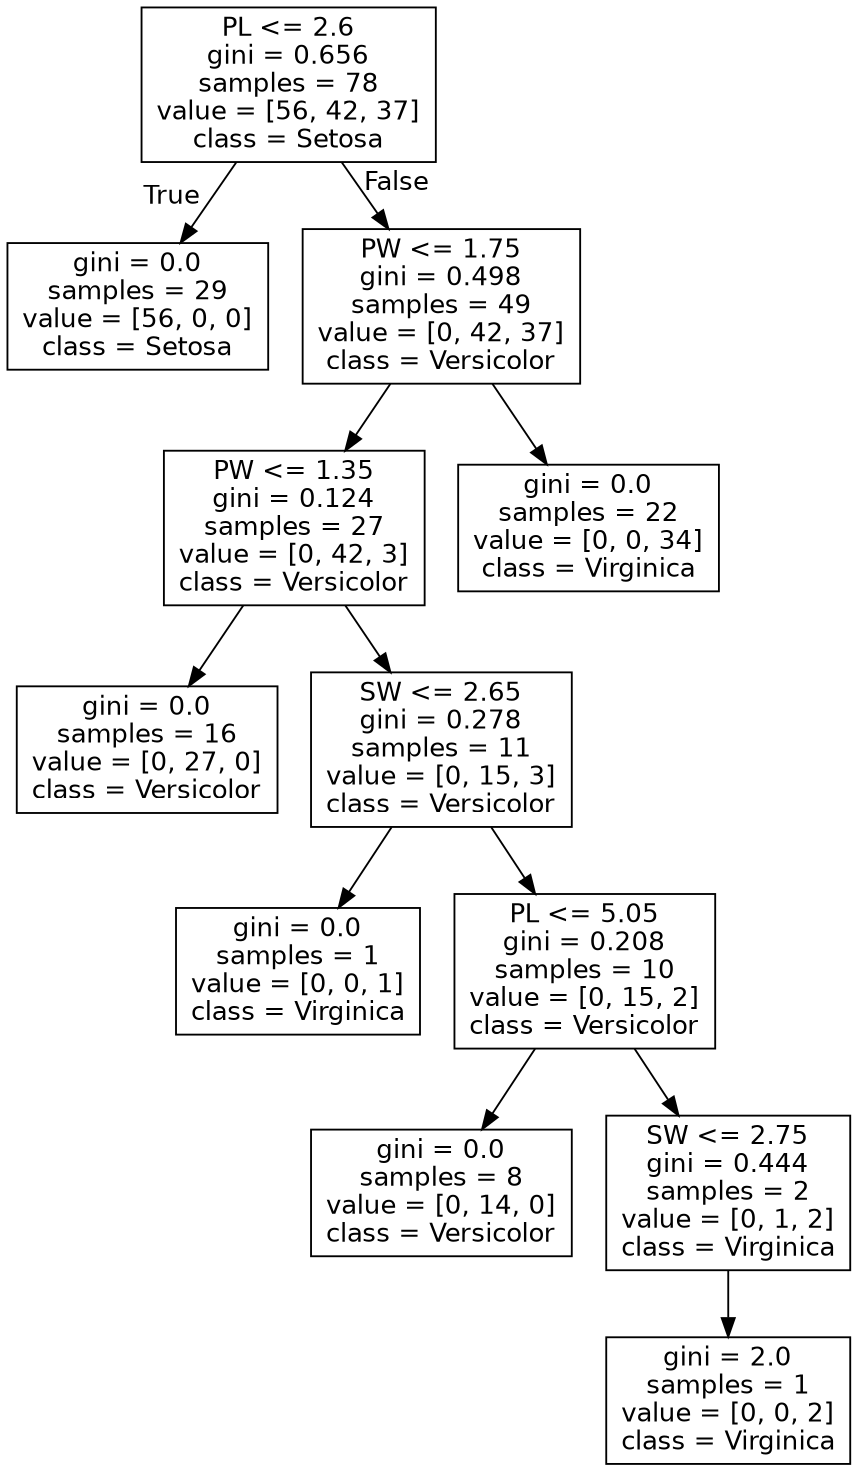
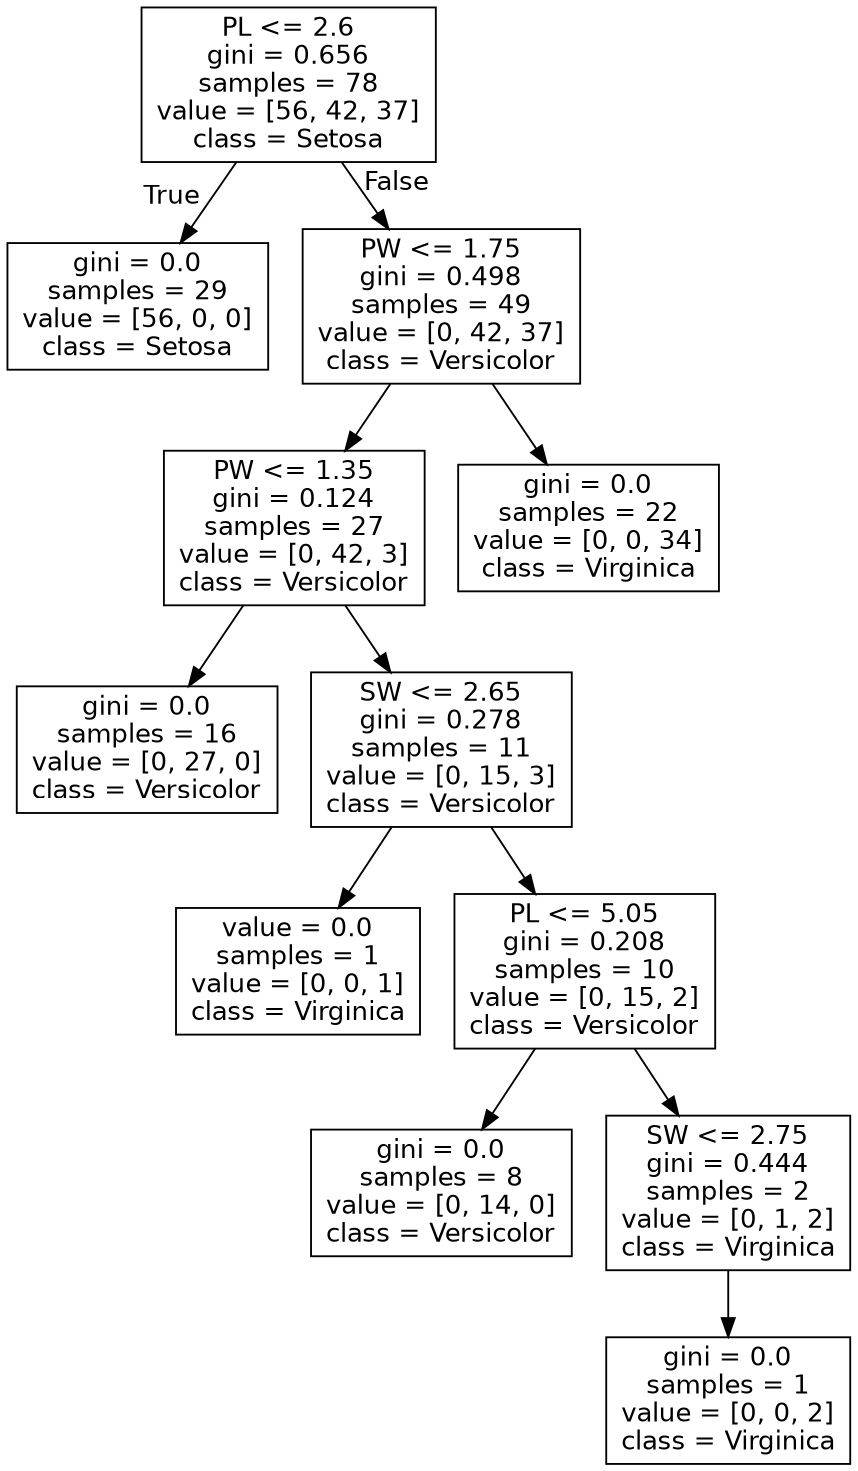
node "gini = 0.0 samples = 1 value = [0, 0, 1] class = Virginica": label "gini = 0.0 samples = 1 value = [0, 0, 1] class = Virginica" -> "value = 0.0 samples = 1 value = [0, 0, 1] class = Virginica"
node "gini = 2.0 samples = 1 value = [0, 0, 2] class = Virginica": label "gini = 2.0 samples = 1 value = [0, 0, 2] class = Virginica" -> "gini = 0.0 samples = 1 value = [0, 0, 2] class = Virginica"
